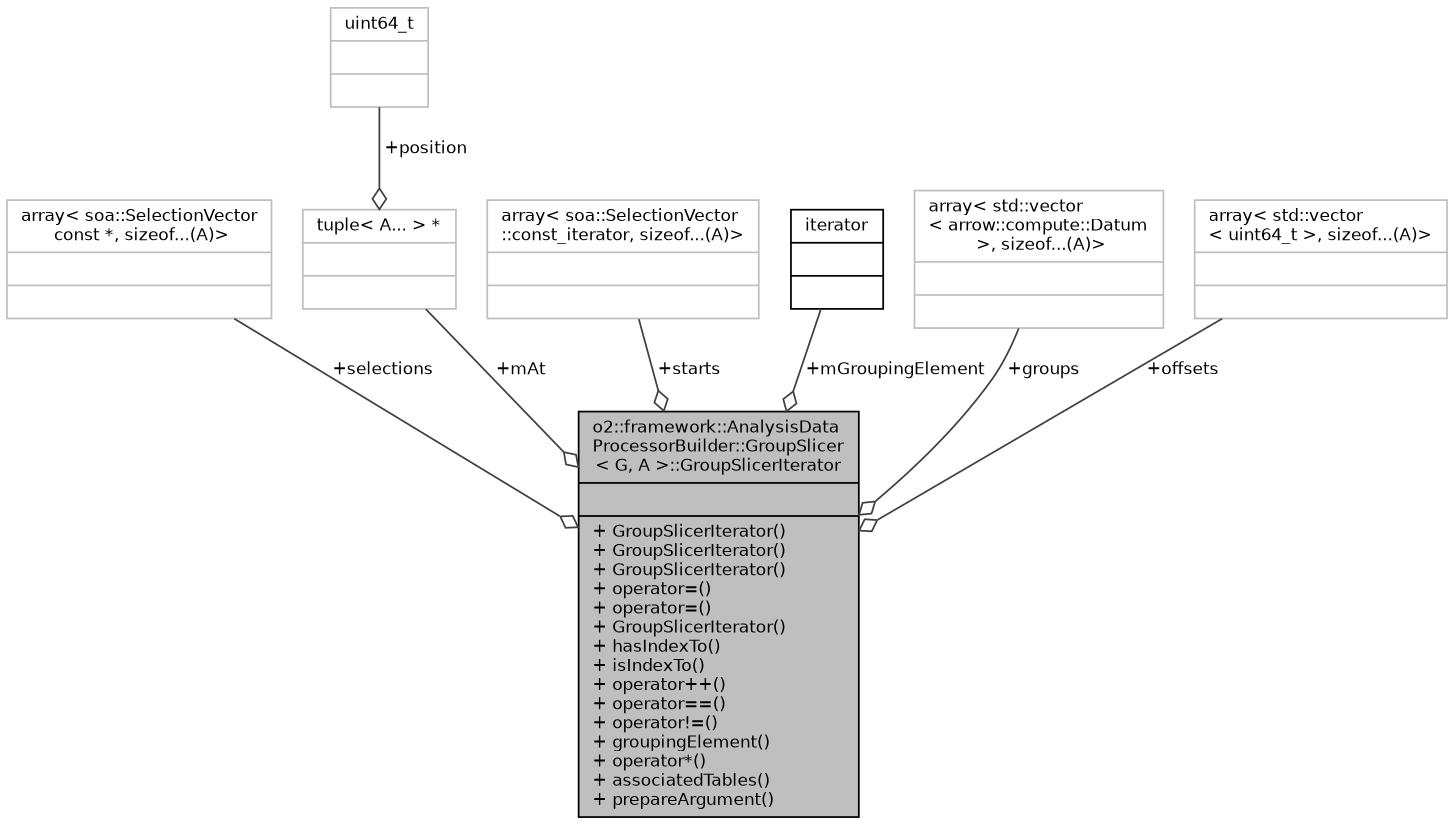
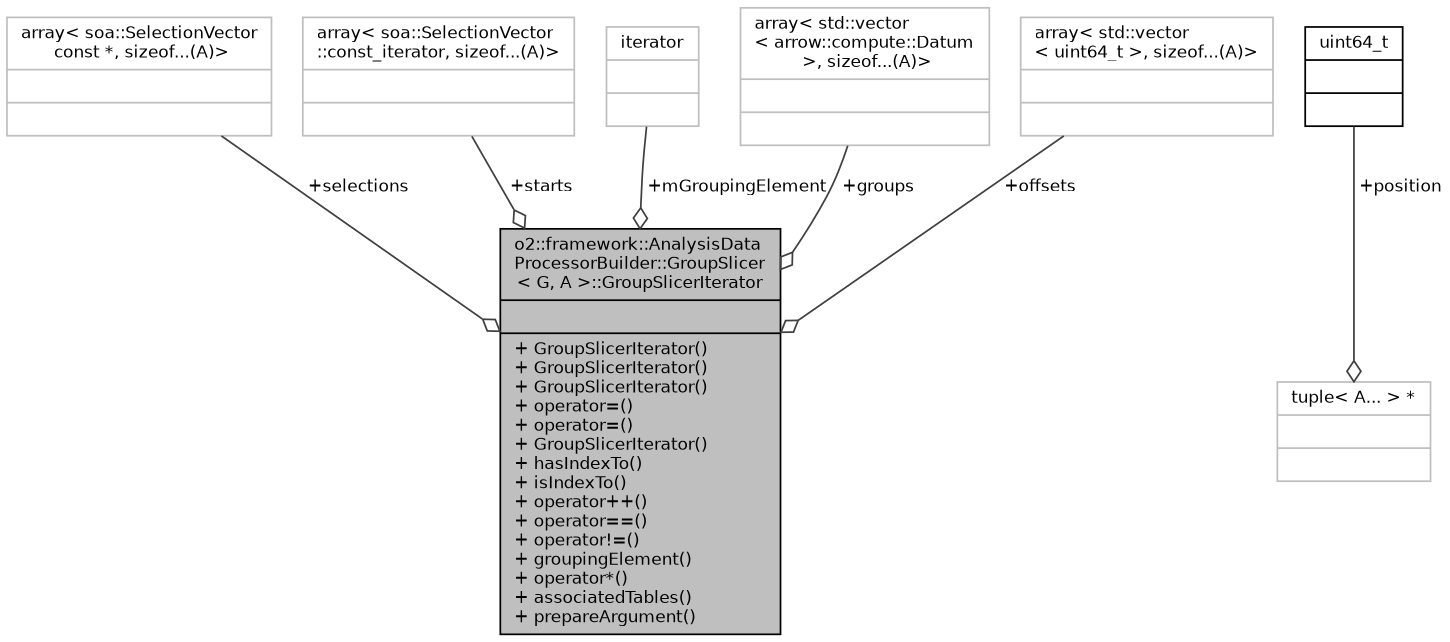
node "uint64_t": color grey75 -> black
node "iterator": color black -> grey75
edge "tuple< A... > *" -> "o2::framework::AnalysisData": removed, label "+mAt"
